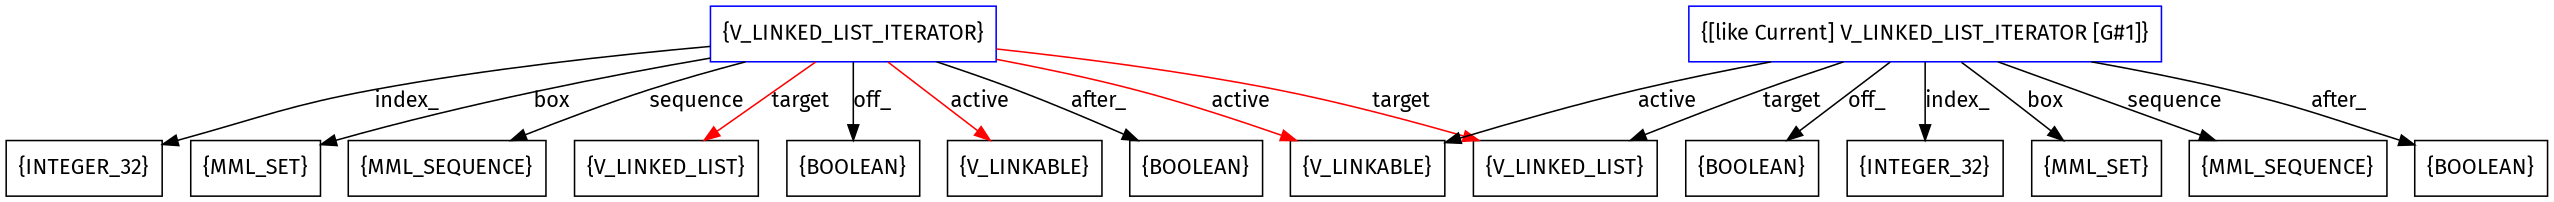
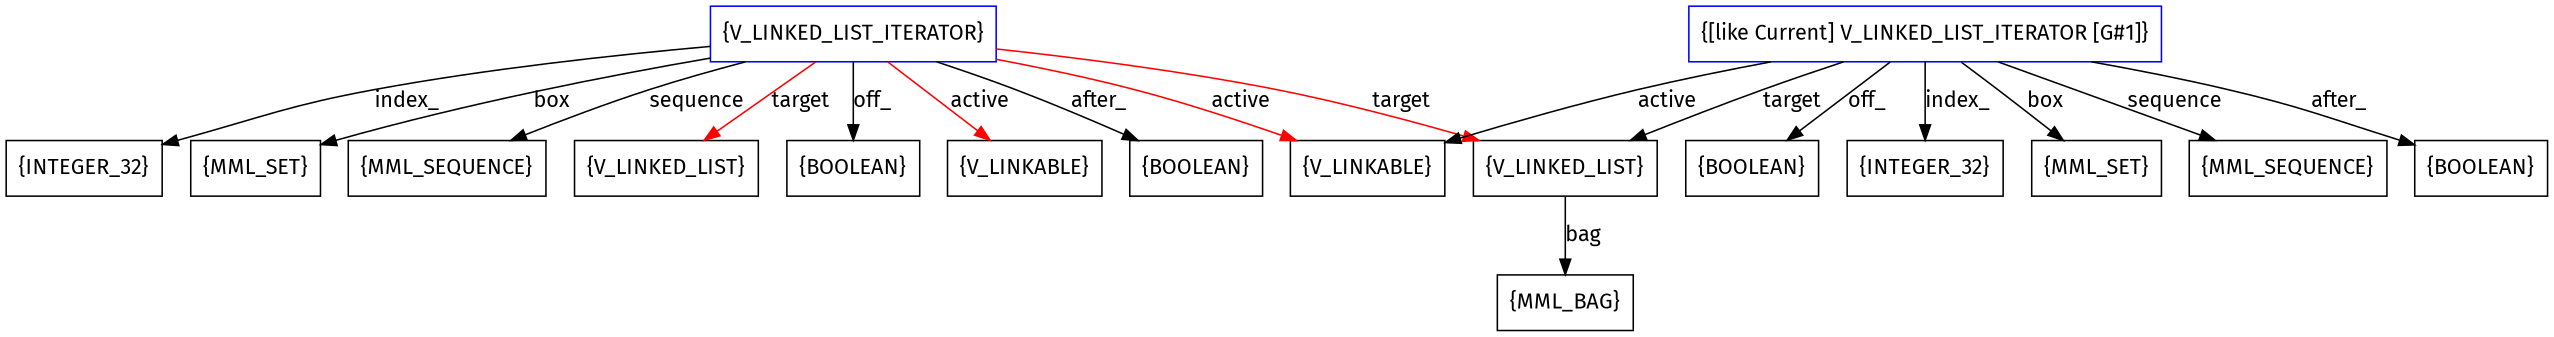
node "{MML_BAG}": added
